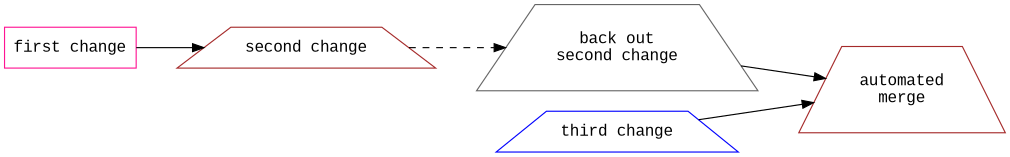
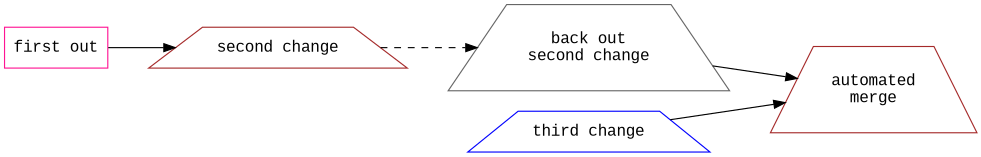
node "first change": label "first change" -> "first out"
